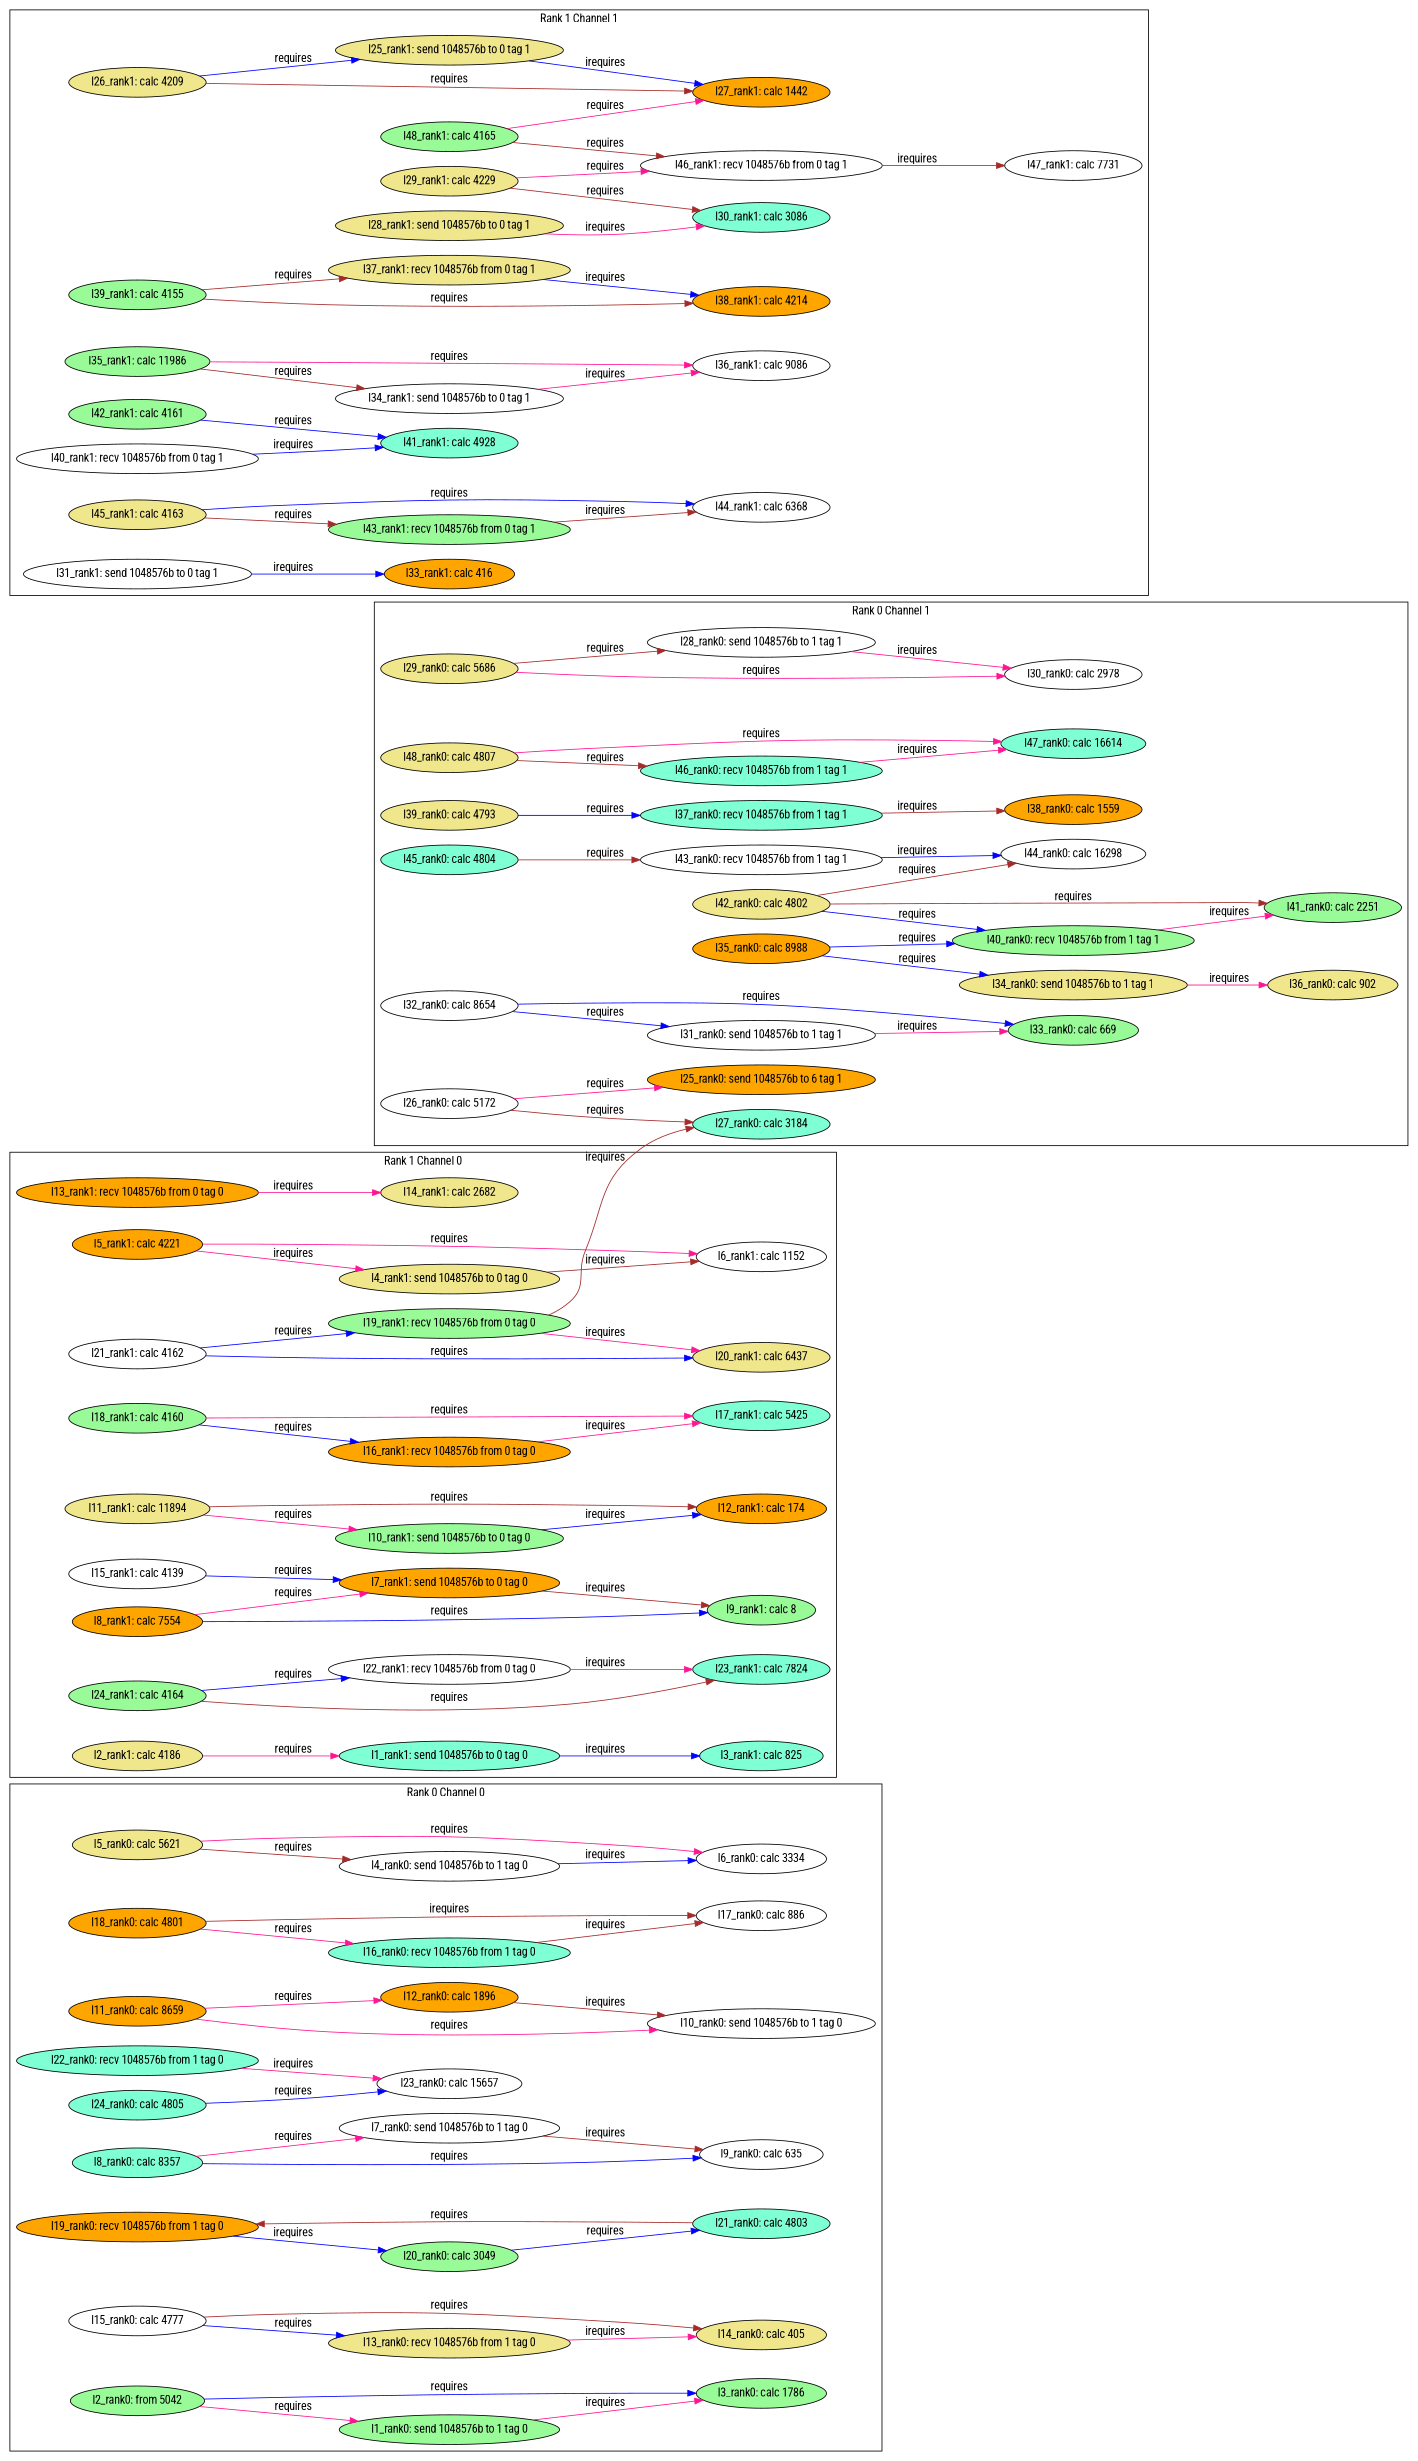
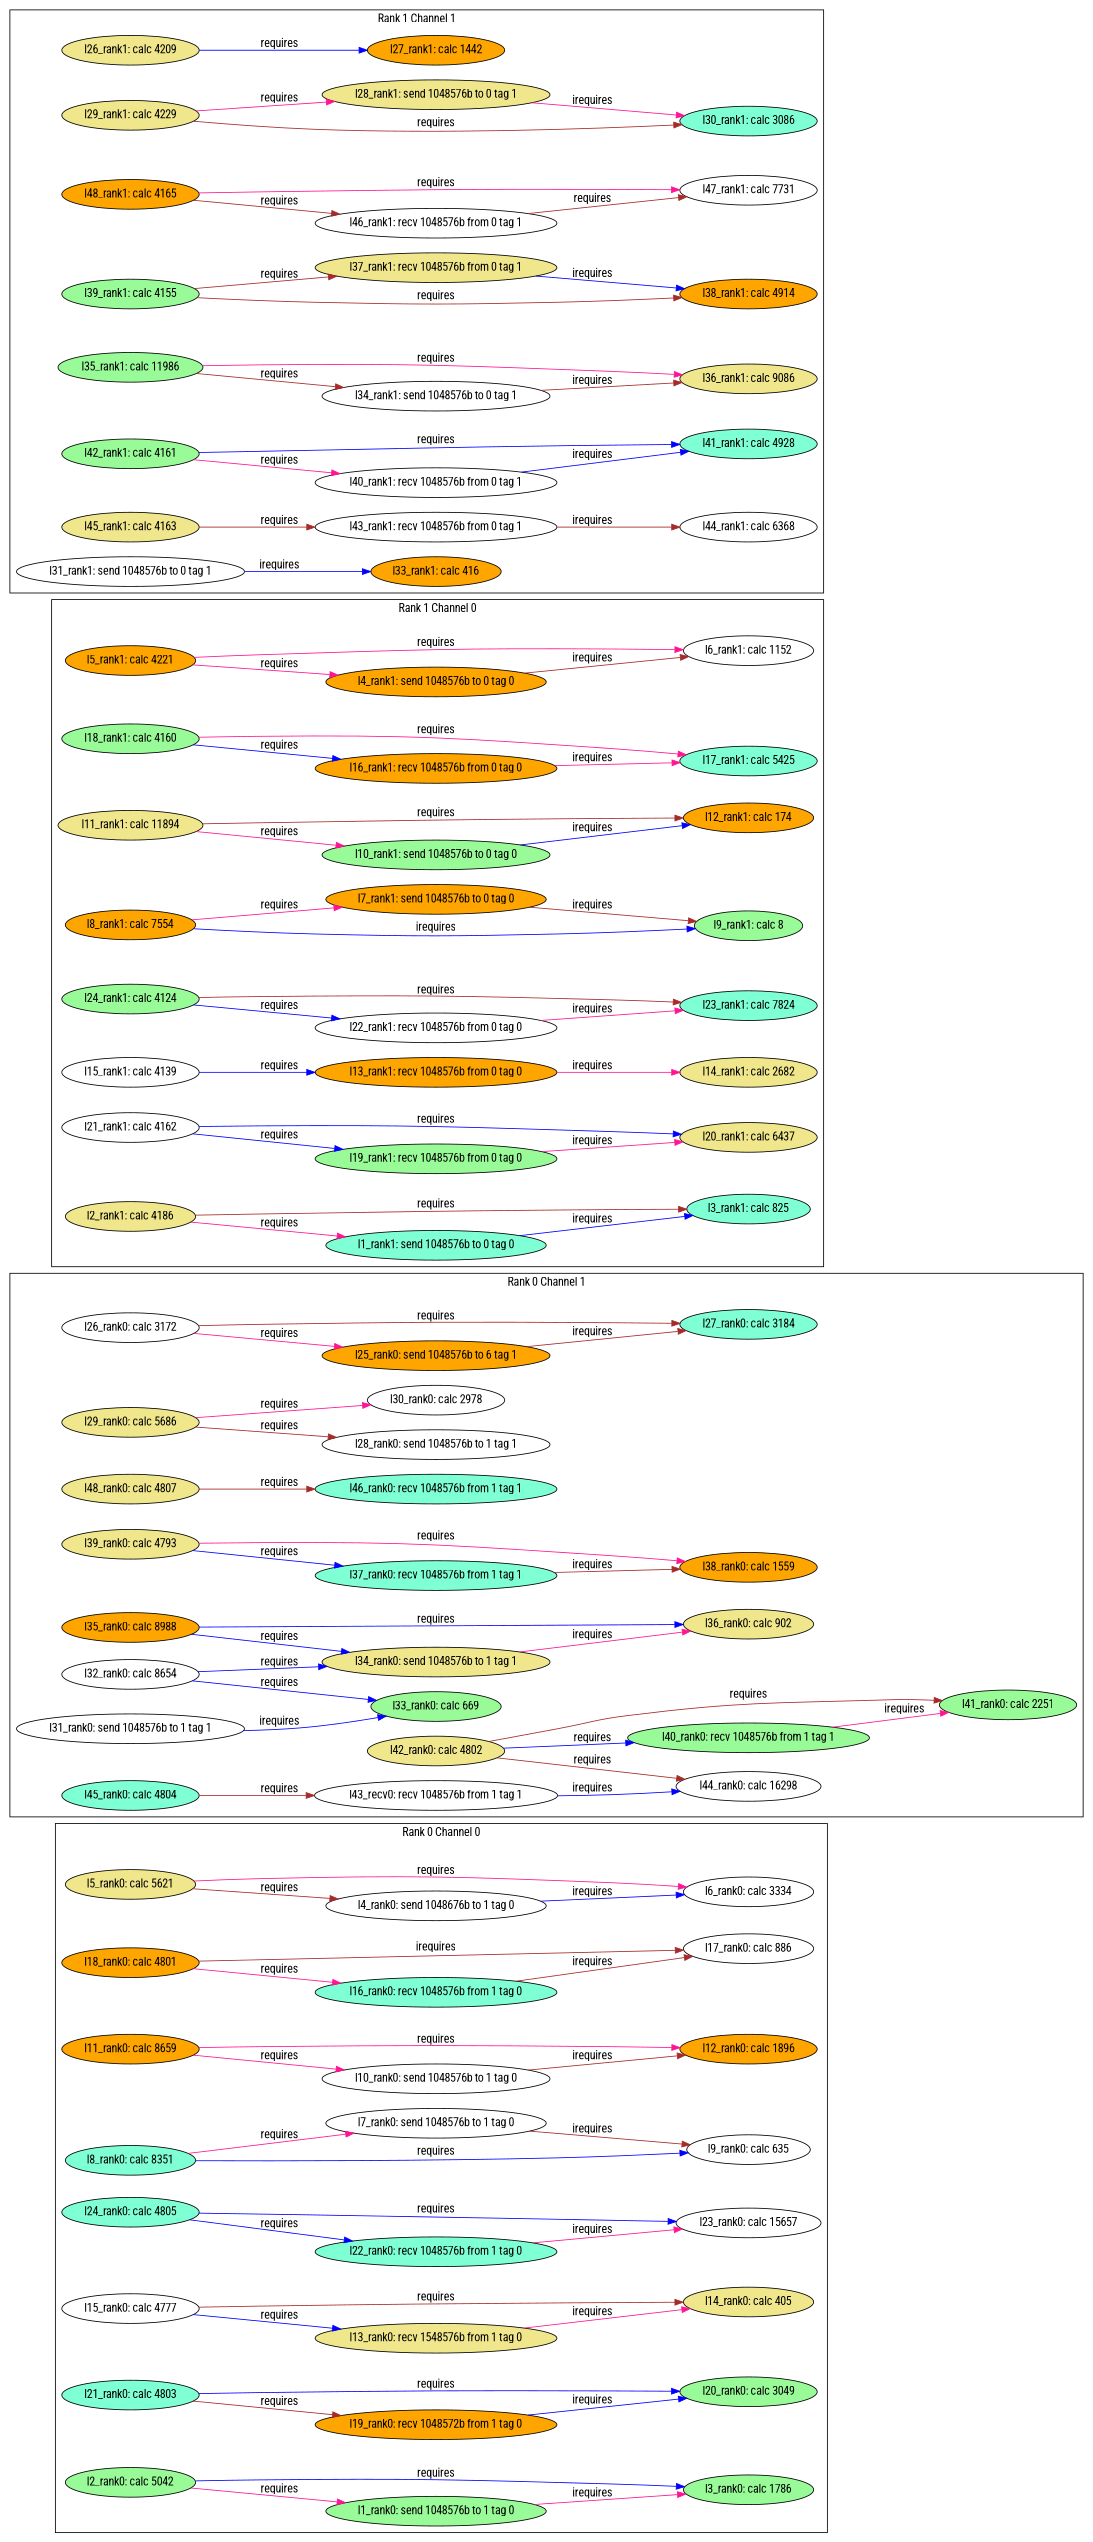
node "l25_rank1: send 1048576b to 0 tag 1": removed
edge "l26_rank1: calc 4209" -> "l27_rank1: calc 1442": color brown -> blue
edge "l48_rank1: calc 4165" -> "l27_rank1: calc 1442": now "l48_rank1: calc 4165" -> "l47_rank1: calc 7731"
node "l48_rank1: calc 4165": fillcolor palegreen -> orange
edge "l46_rank1: recv 1048576b from 0 tag 1" -> "l47_rank1: calc 7731": label "irequires" -> "requires"
edge "l29_rank1: calc 4229" -> "l46_rank1: recv 1048576b from 0 tag 1": now "l29_rank1: calc 4229" -> "l28_rank1: send 1048576b to 0 tag 1"
node "l38_rank1: calc 4214": label "l38_rank1: calc 4214" -> "l38_rank1: calc 4914"
node "l36_rank1: calc 9086": fillcolor white -> khaki
edge "l34_rank1: send 1048576b to 0 tag 1" -> "l36_rank1: calc 9086": color deeppink -> brown
edge "l42_rank1: calc 4161" -> "l40_rank1: recv 1048576b from 0 tag 1": added, label "requires"
edge "l45_rank1: calc 4163" -> "l44_rank1: calc 6368": removed, label "requires"
node "l43_rank1: recv 1048576b from 0 tag 1": fillcolor palegreen -> white
edge "l28_rank0: send 1048576b to 1 tag 1" -> "l30_rank0: calc 2978": removed, label "irequires"
node "l47_rank0: calc 16614": removed
node "l43_rank0: recv 1048576b from 1 tag 1": label "l43_rank0: recv 1048576b from 1 tag 1" -> "l43_recv0: recv 1048576b from 1 tag 1"
edge "l35_rank0: calc 8988" -> "l40_rank0: recv 1048576b from 1 tag 1": now "l35_rank0: calc 8988" -> "l36_rank0: calc 902"
edge "l32_rank0: calc 8654" -> "l31_rank0: send 1048576b to 1 tag 1": now "l32_rank0: calc 8654" -> "l34_rank0: send 1048576b to 1 tag 1"
edge "l31_rank0: send 1048576b to 1 tag 1" -> "l33_rank0: calc 669": color deeppink -> blue
node "l26_rank0: calc 5172": label "l26_rank0: calc 5172" -> "l26_rank0: calc 3172"
edge "l19_rank1: recv 1048576b from 0 tag 0" -> "l27_rank0: calc 3184": now "l25_rank0: send 1048576b to 6 tag 1" -> "l27_rank0: calc 3184"
edge "l2_rank1: calc 4186" -> "l3_rank1: calc 825": added, label "requires"
edge "l5_rank1: calc 4221" -> "l4_rank1: send 1048576b to 0 tag 0": label "irequires" -> "requires"
node "l4_rank1: send 1048576b to 0 tag 0": fillcolor khaki -> orange
edge "l39_rank0: calc 4793" -> "l38_rank0: calc 1559": added, label "requires"
edge "l15_rank1: calc 4139" -> "l7_rank1: send 1048576b to 0 tag 0": now "l15_rank1: calc 4139" -> "l13_rank1: recv 1048576b from 0 tag 0"
edge "l8_rank1: calc 7554" -> "l9_rank1: calc 8": label "requires" -> "irequires"
node "l24_rank1: calc 4164": label "l24_rank1: calc 4164" -> "l24_rank1: calc 4124"
node "l4_rank0: send 1048576b to 1 tag 0": label "l4_rank0: send 1048576b to 1 tag 0" -> "l4_rank0: send 1048676b to 1 tag 0"
edge "l12_rank0: calc 1896" -> "l10_rank0: send 1048576b to 1 tag 0": reversed
node "l8_rank0: calc 8357": label "l8_rank0: calc 8357" -> "l8_rank0: calc 8351"
node "l19_rank0: recv 1048576b from 1 tag 0": label "l19_rank0: recv 1048576b from 1 tag 0" -> "l19_rank0: recv 1048572b from 1 tag 0"
edge "l24_rank0: calc 4805" -> "l22_rank0: recv 1048576b from 1 tag 0": added, label "requires"
edge "l20_rank0: calc 3049" -> "l21_rank0: calc 4803": reversed
node "l13_rank0: recv 1048576b from 1 tag 0": label "l13_rank0: recv 1048576b from 1 tag 0" -> "l13_rank0: recv 1548576b from 1 tag 0"
node "l2_rank0: from 5042": label "l2_rank0: from 5042" -> "l2_rank0: calc 5042"
